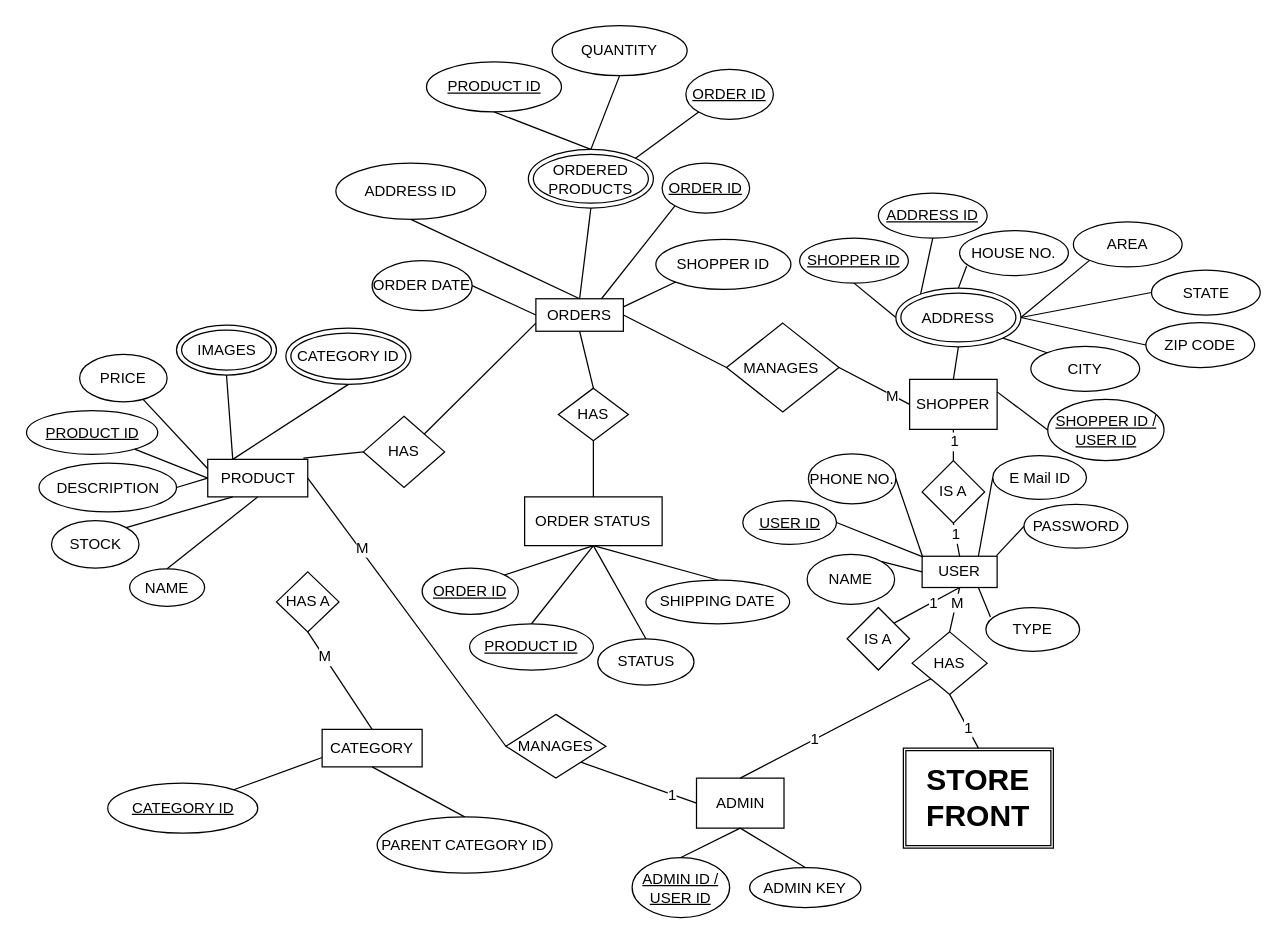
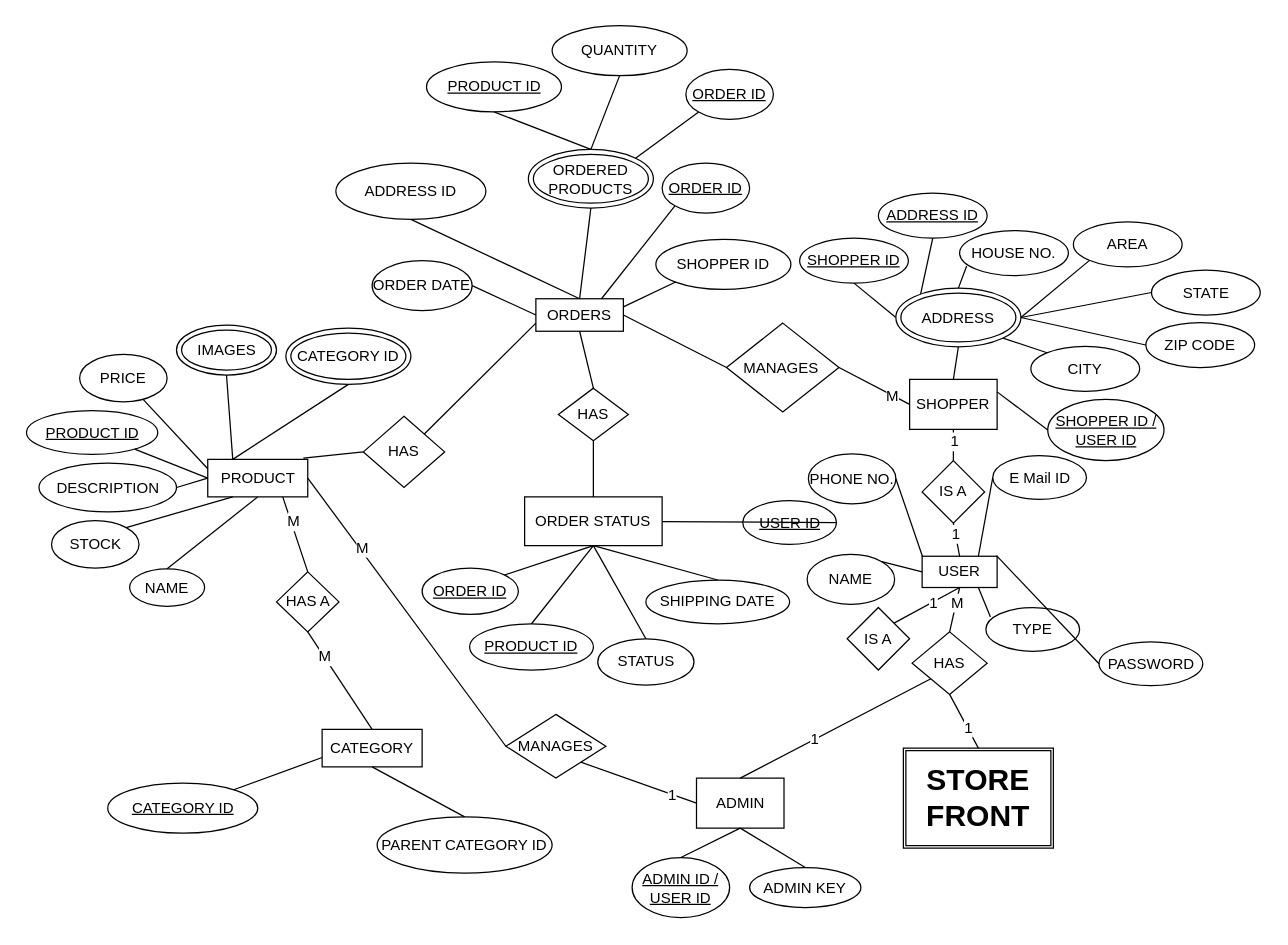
node "PASSWORD": moved (1076, 526) -> (1151, 664)
edge "PRODUCT" -- "HAS A": added, label "M"
edge "USER ID" -- "USER": now "USER ID" -- "ORDER STATUS"
